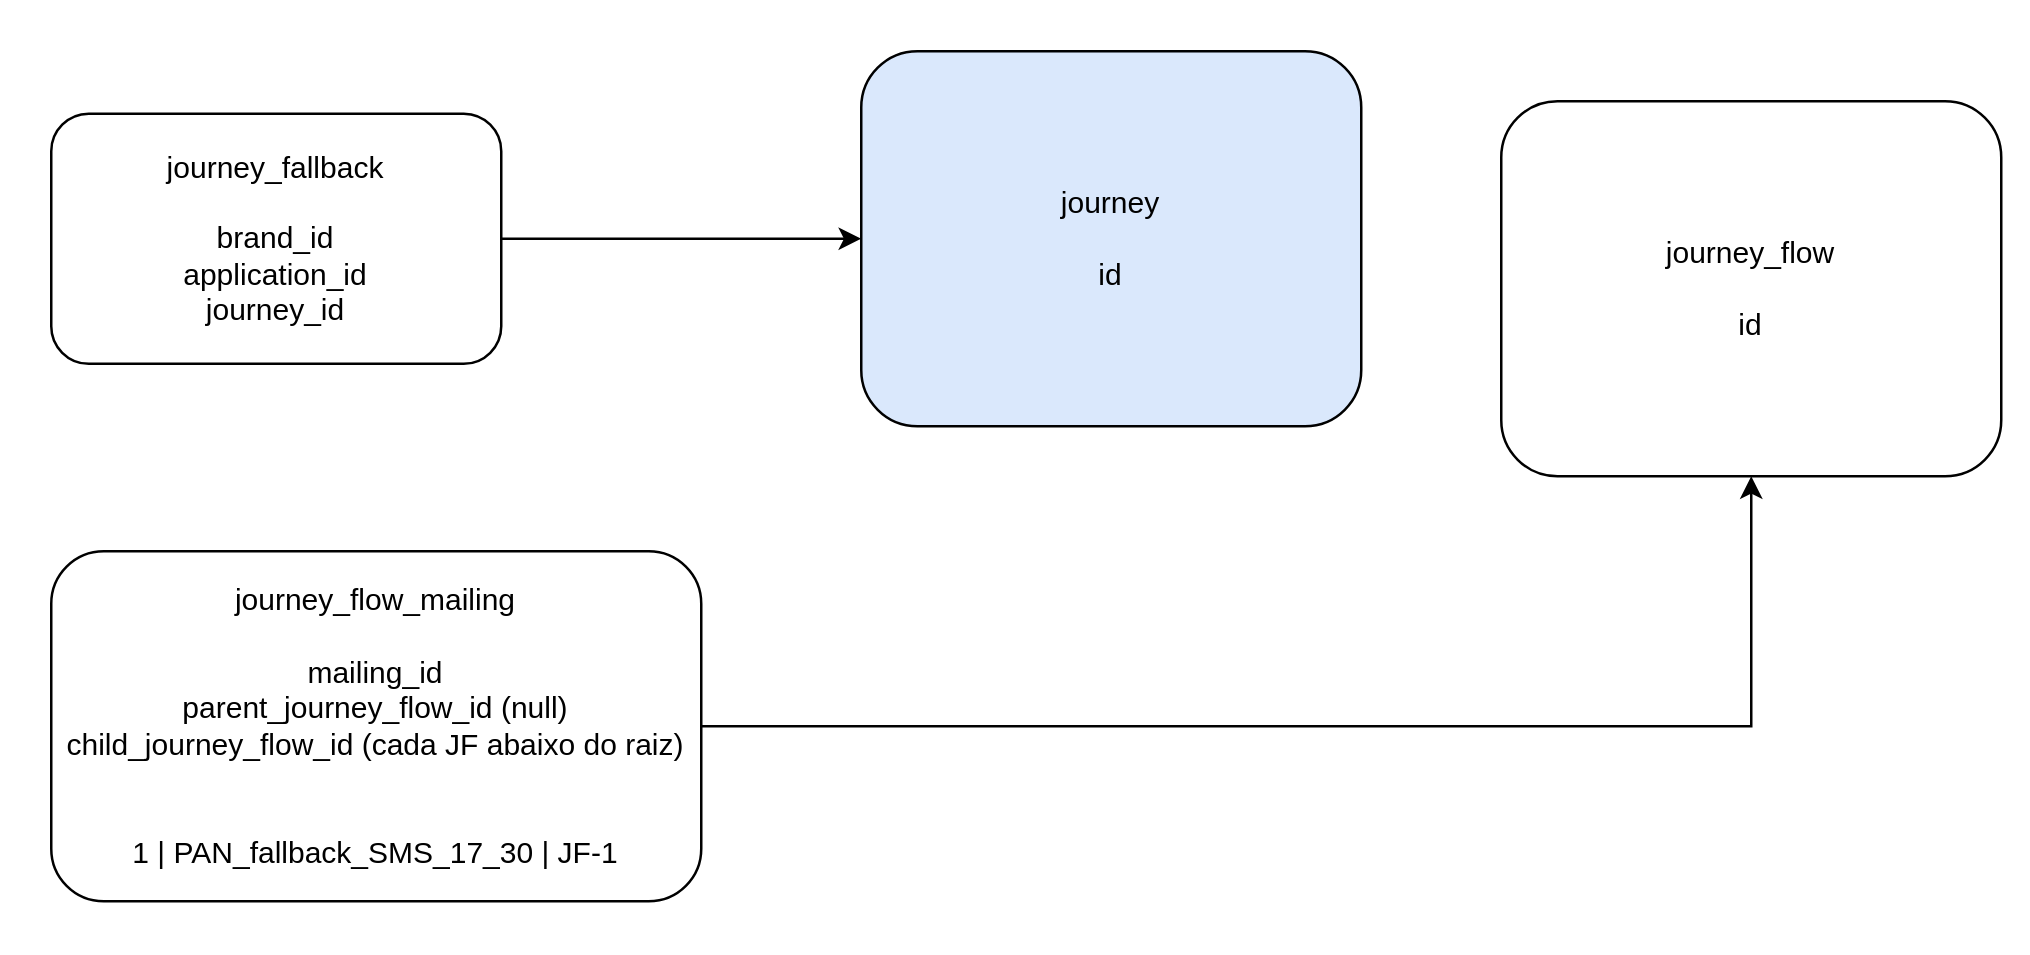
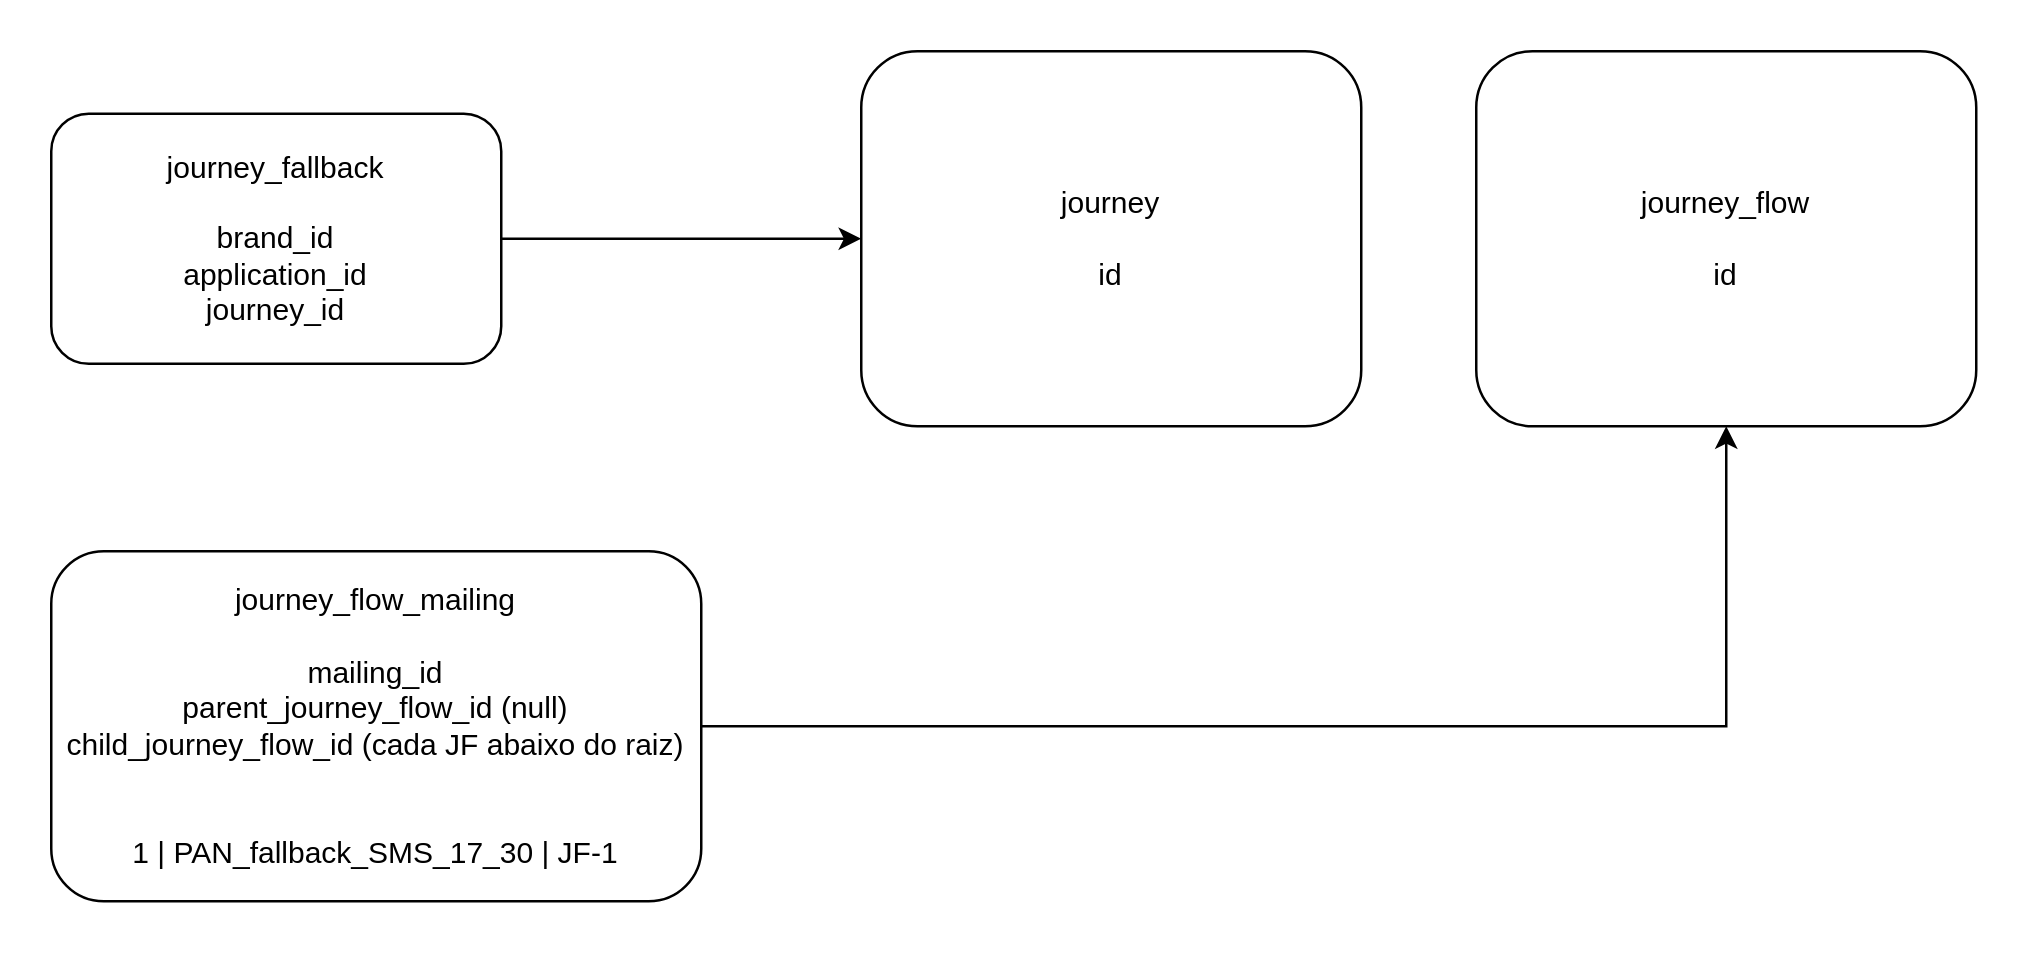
node "journey id": fillcolor #dae8fc -> #ffffff
node "journey_flow id": moved (1751, 289) -> (1726, 239)
